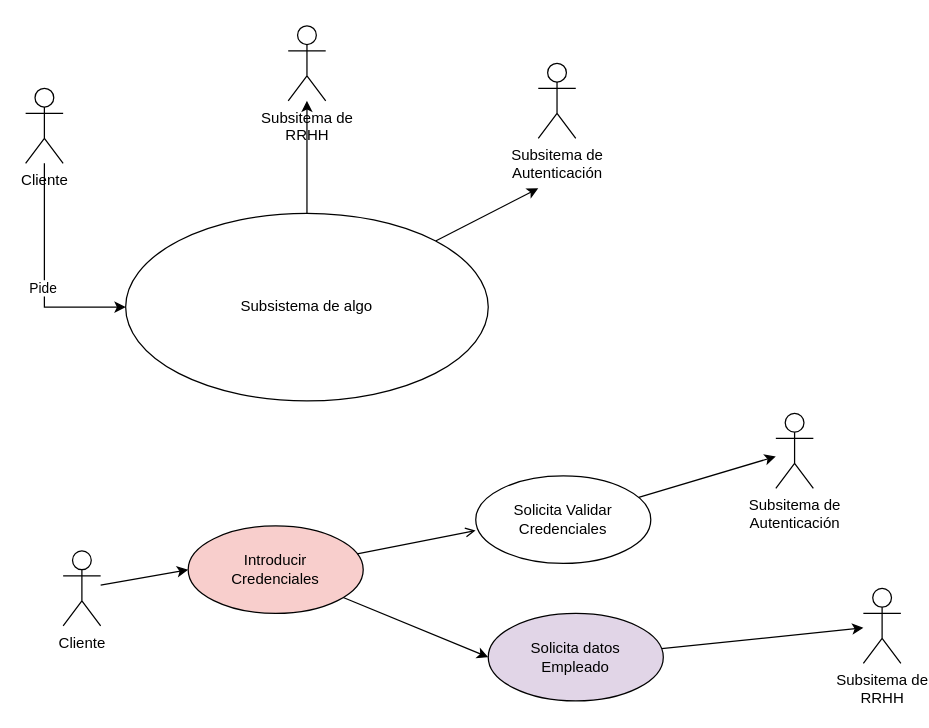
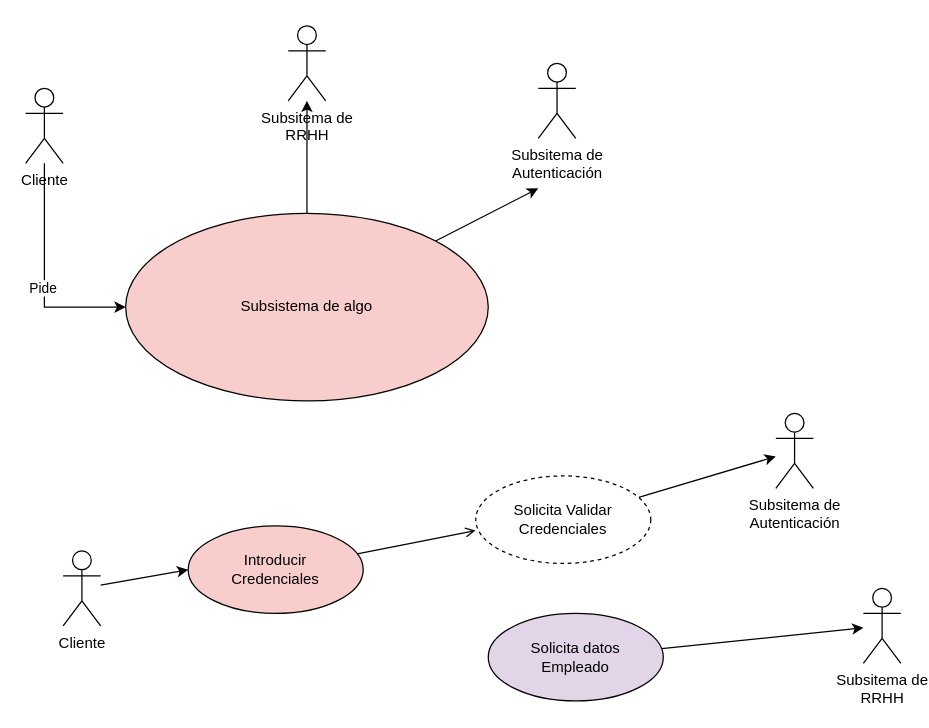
node "Subsistema de algo": fillcolor #ffffff -> #f8cecc
node "Solicita Validar Credenciales": style solid -> dashed
edge "Introducir Credenciales" -> "Solicita datos Empleado": removed
